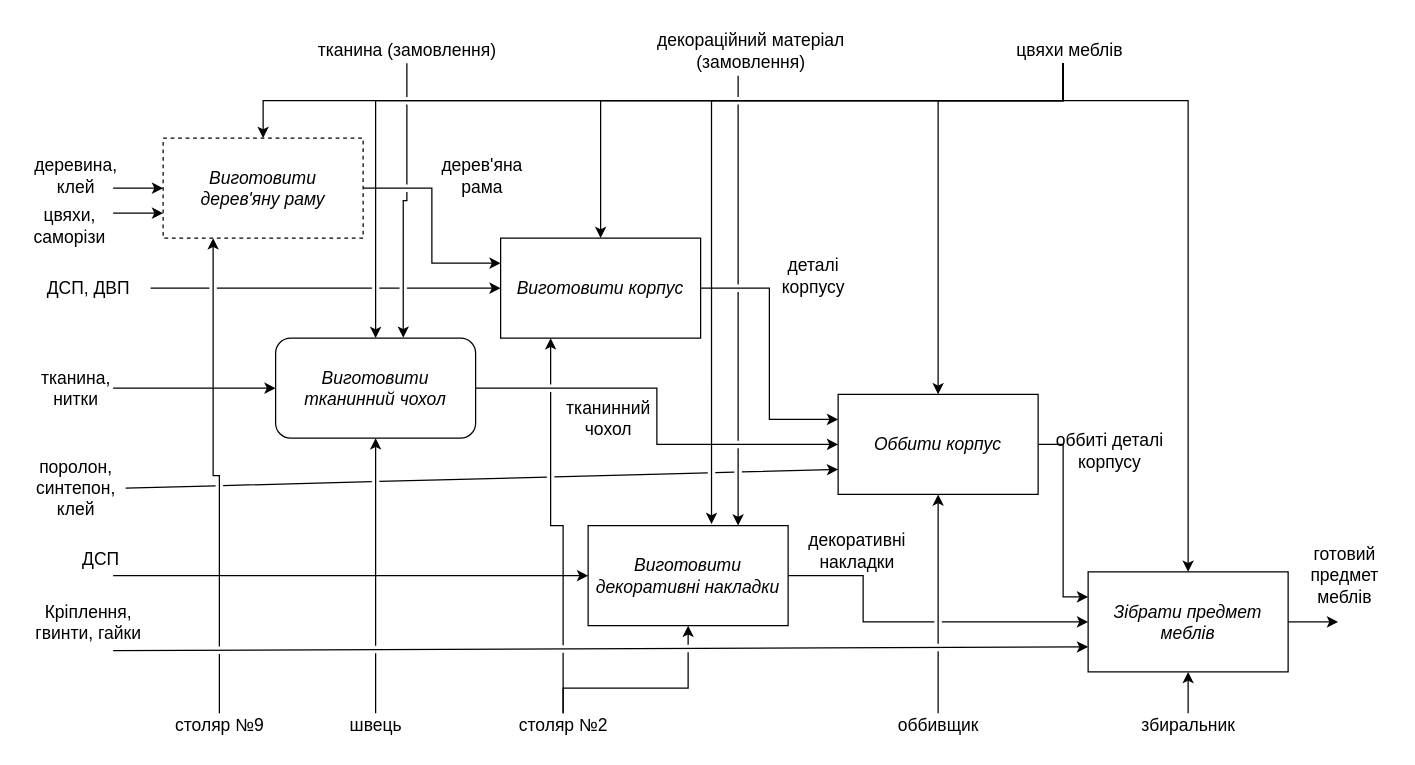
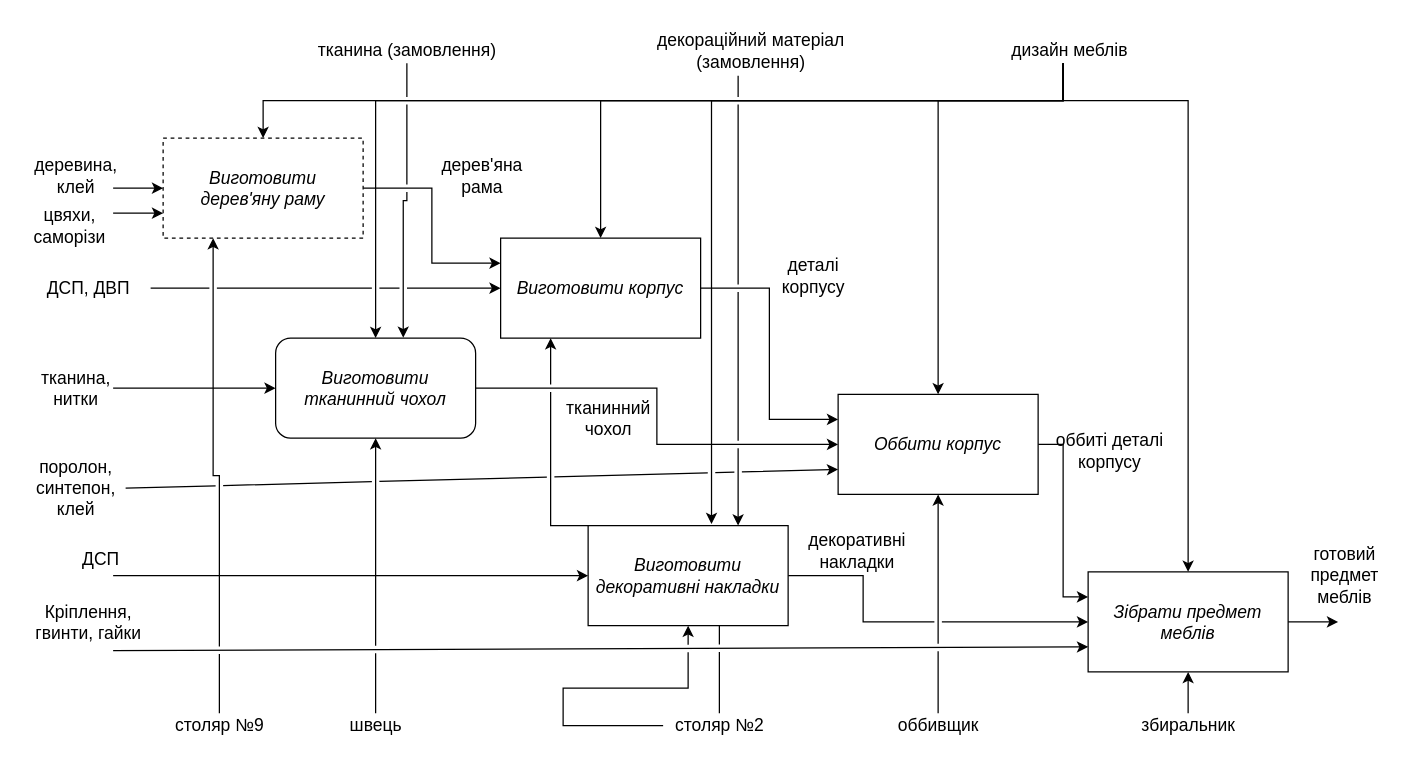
node "цвяхи меблів": label "цвяхи меблів" -> "дизайн меблів"
node "столяр №2": moved (563, 726) -> (719, 726)
